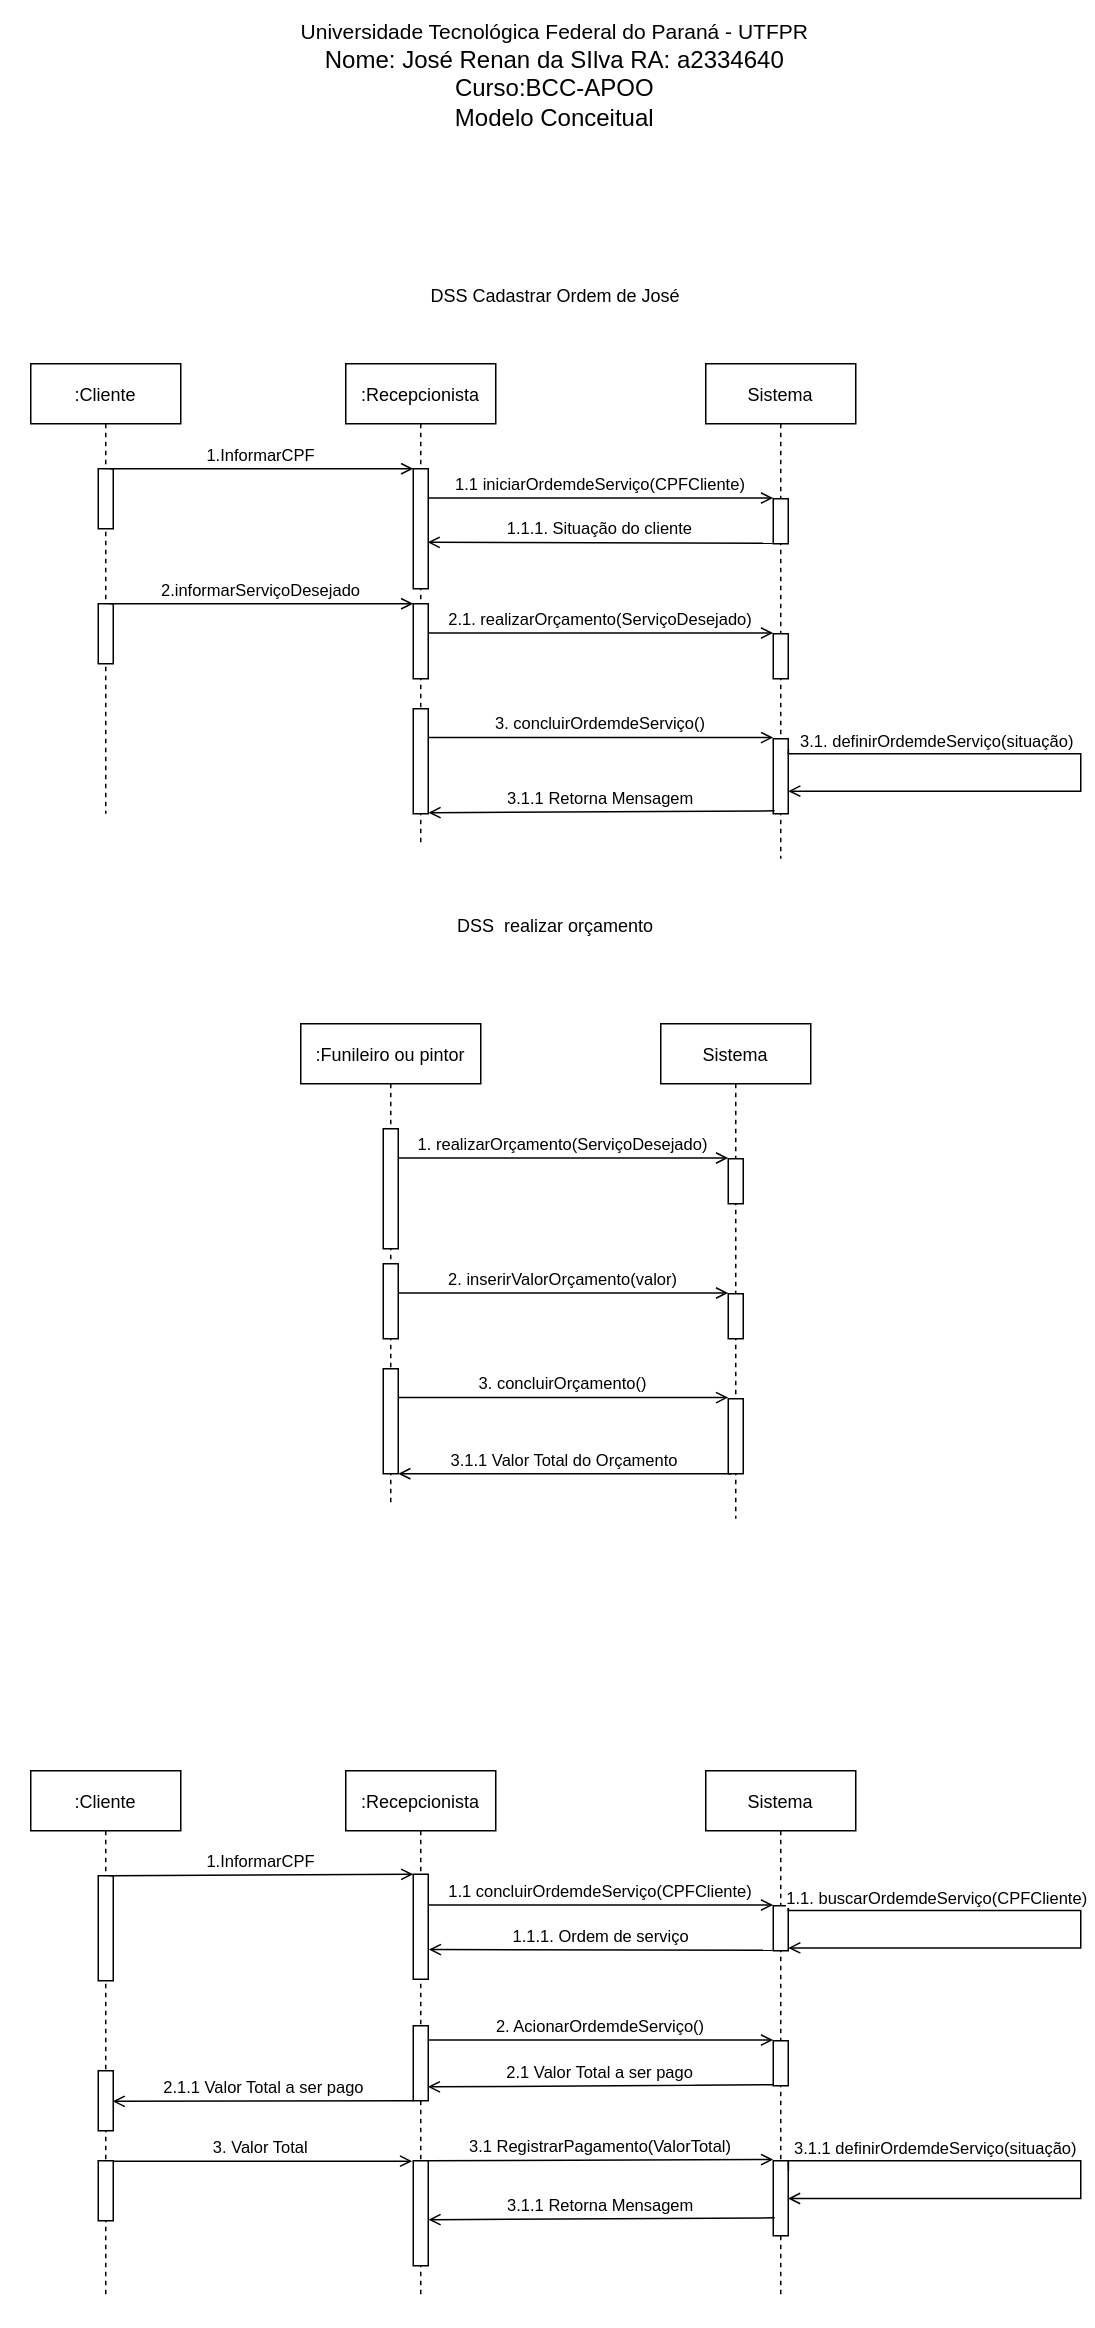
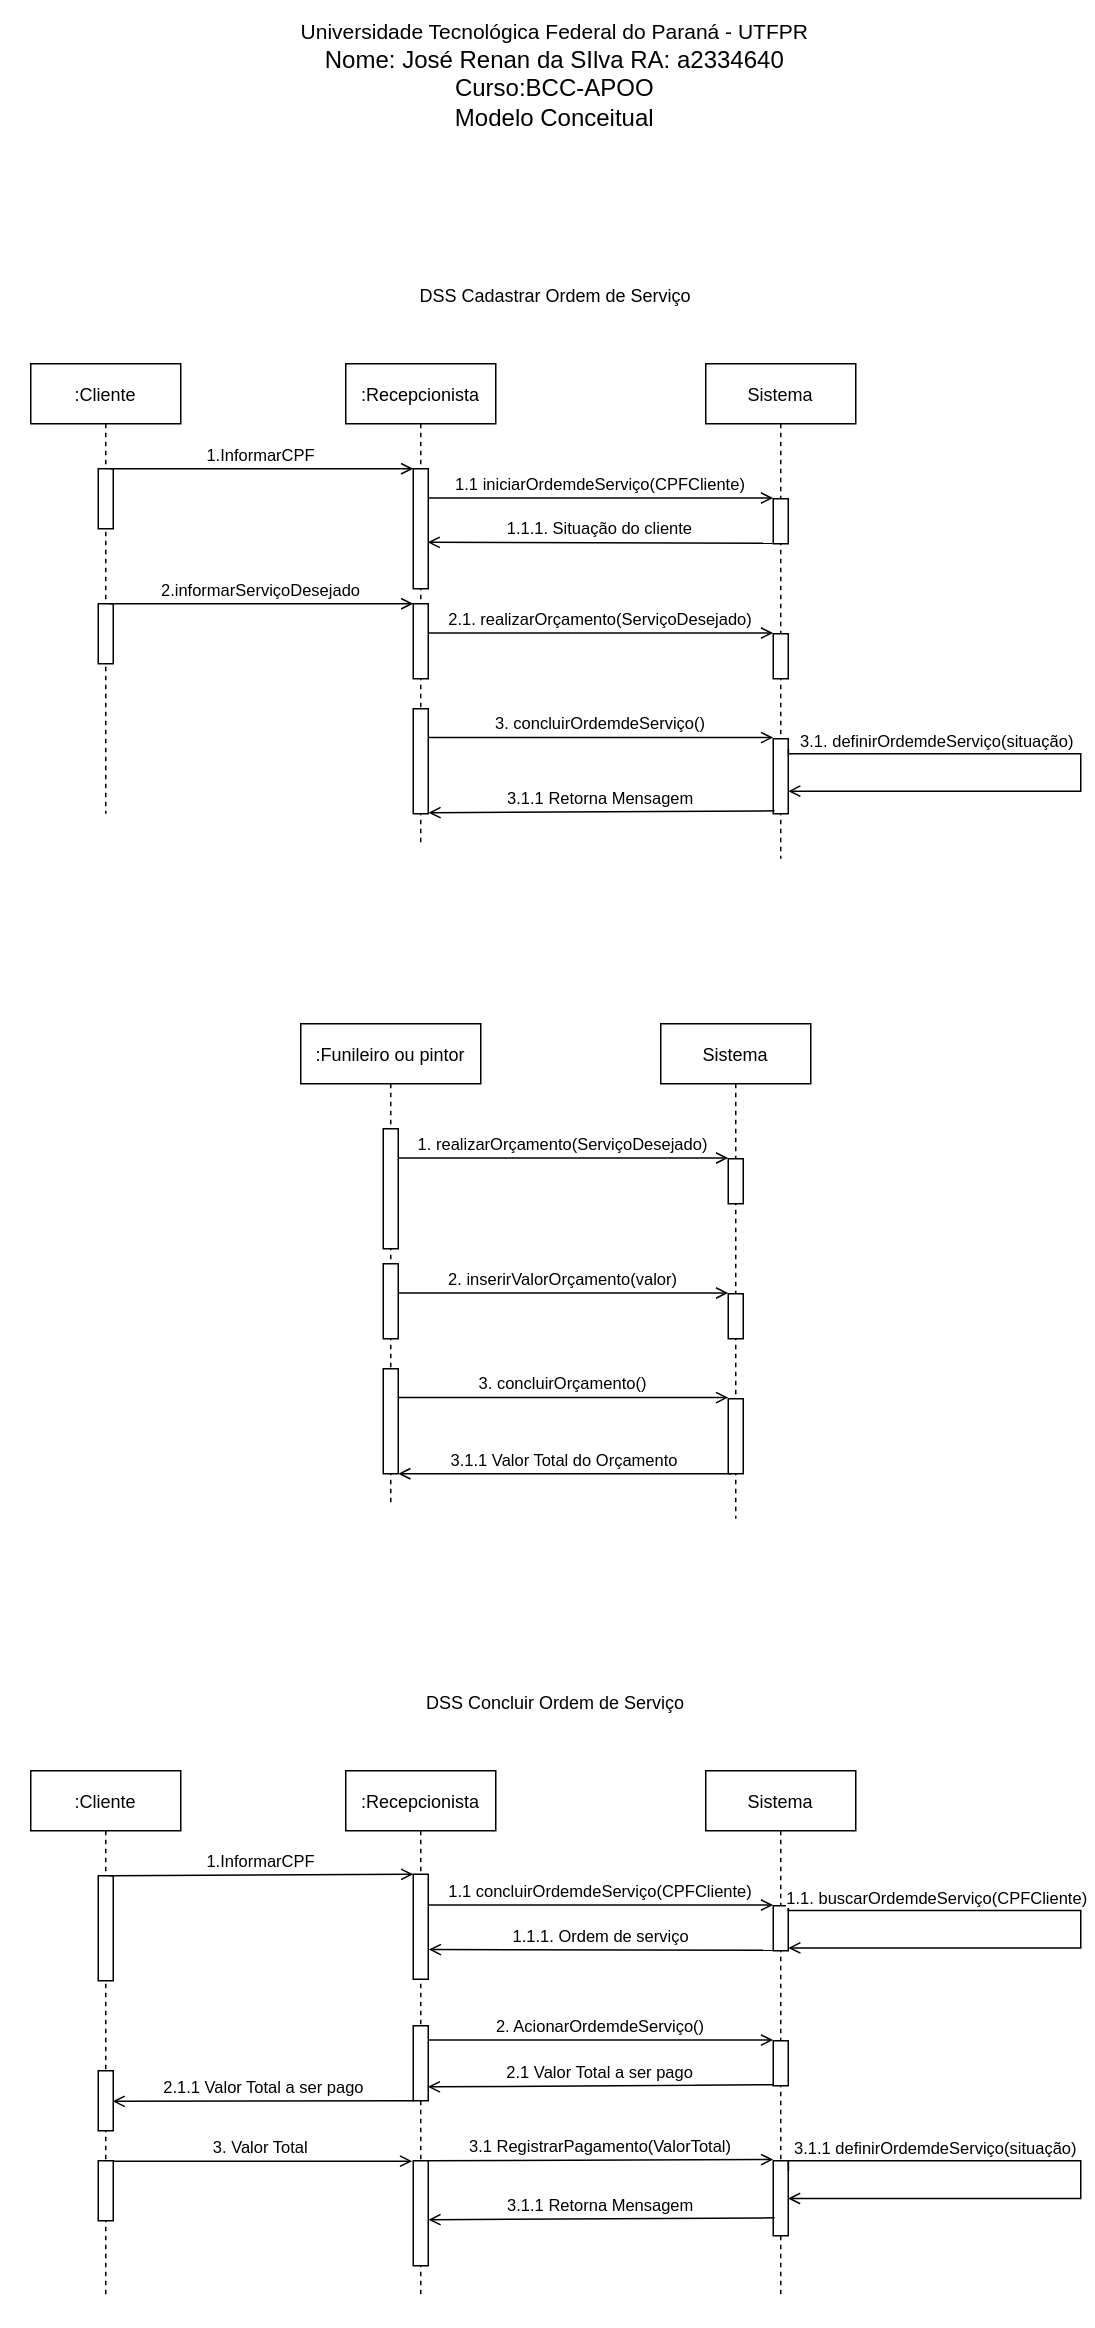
node "DSS Cadastrar Ordem de José": label "DSS Cadastrar Ordem de José" -> "DSS Cadastrar Ordem de Serviço"
node "DSS realizar orçamento": removed
node "DSS Concluir Ordem de Serviço": added
